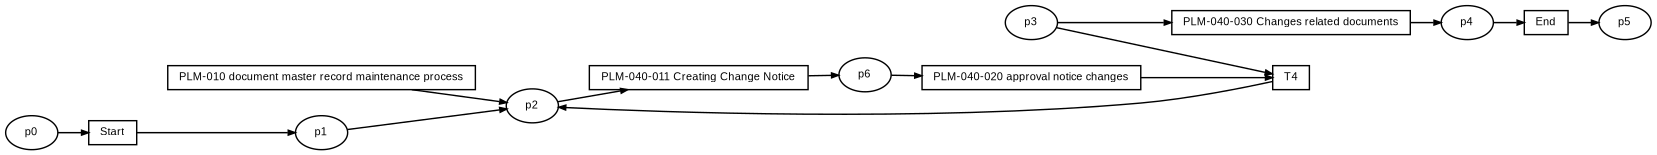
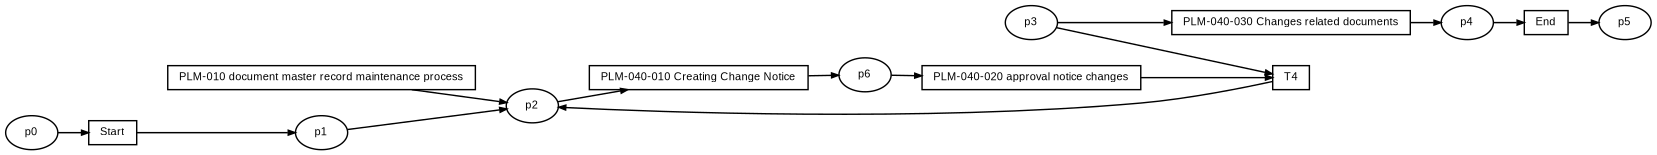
node "PLM-040-011 Creating Change Notice": label "PLM-040-011 Creating Change Notice" -> "PLM-040-010 Creating Change Notice"
